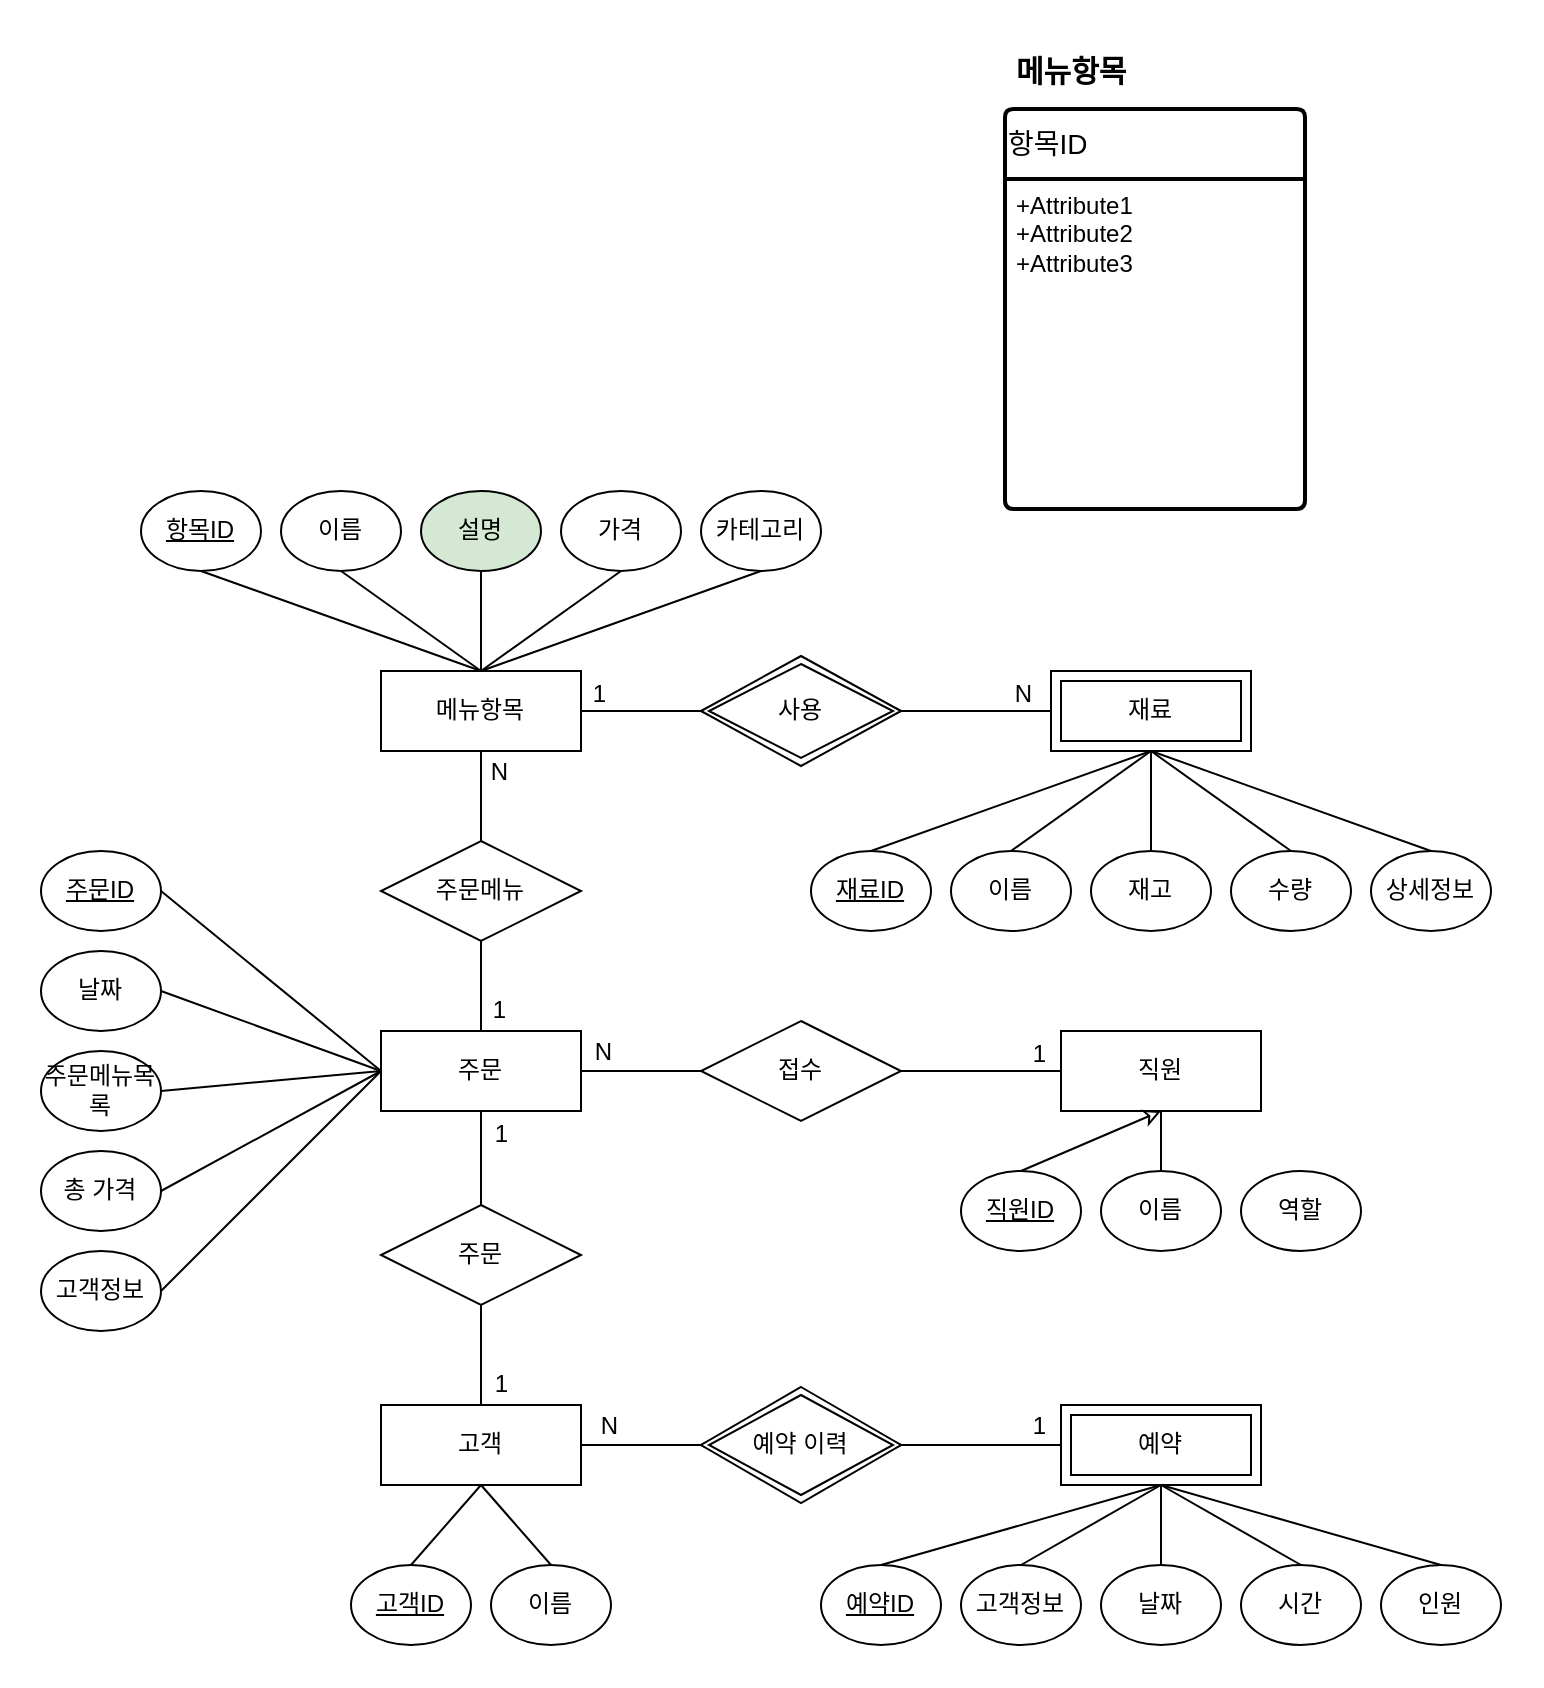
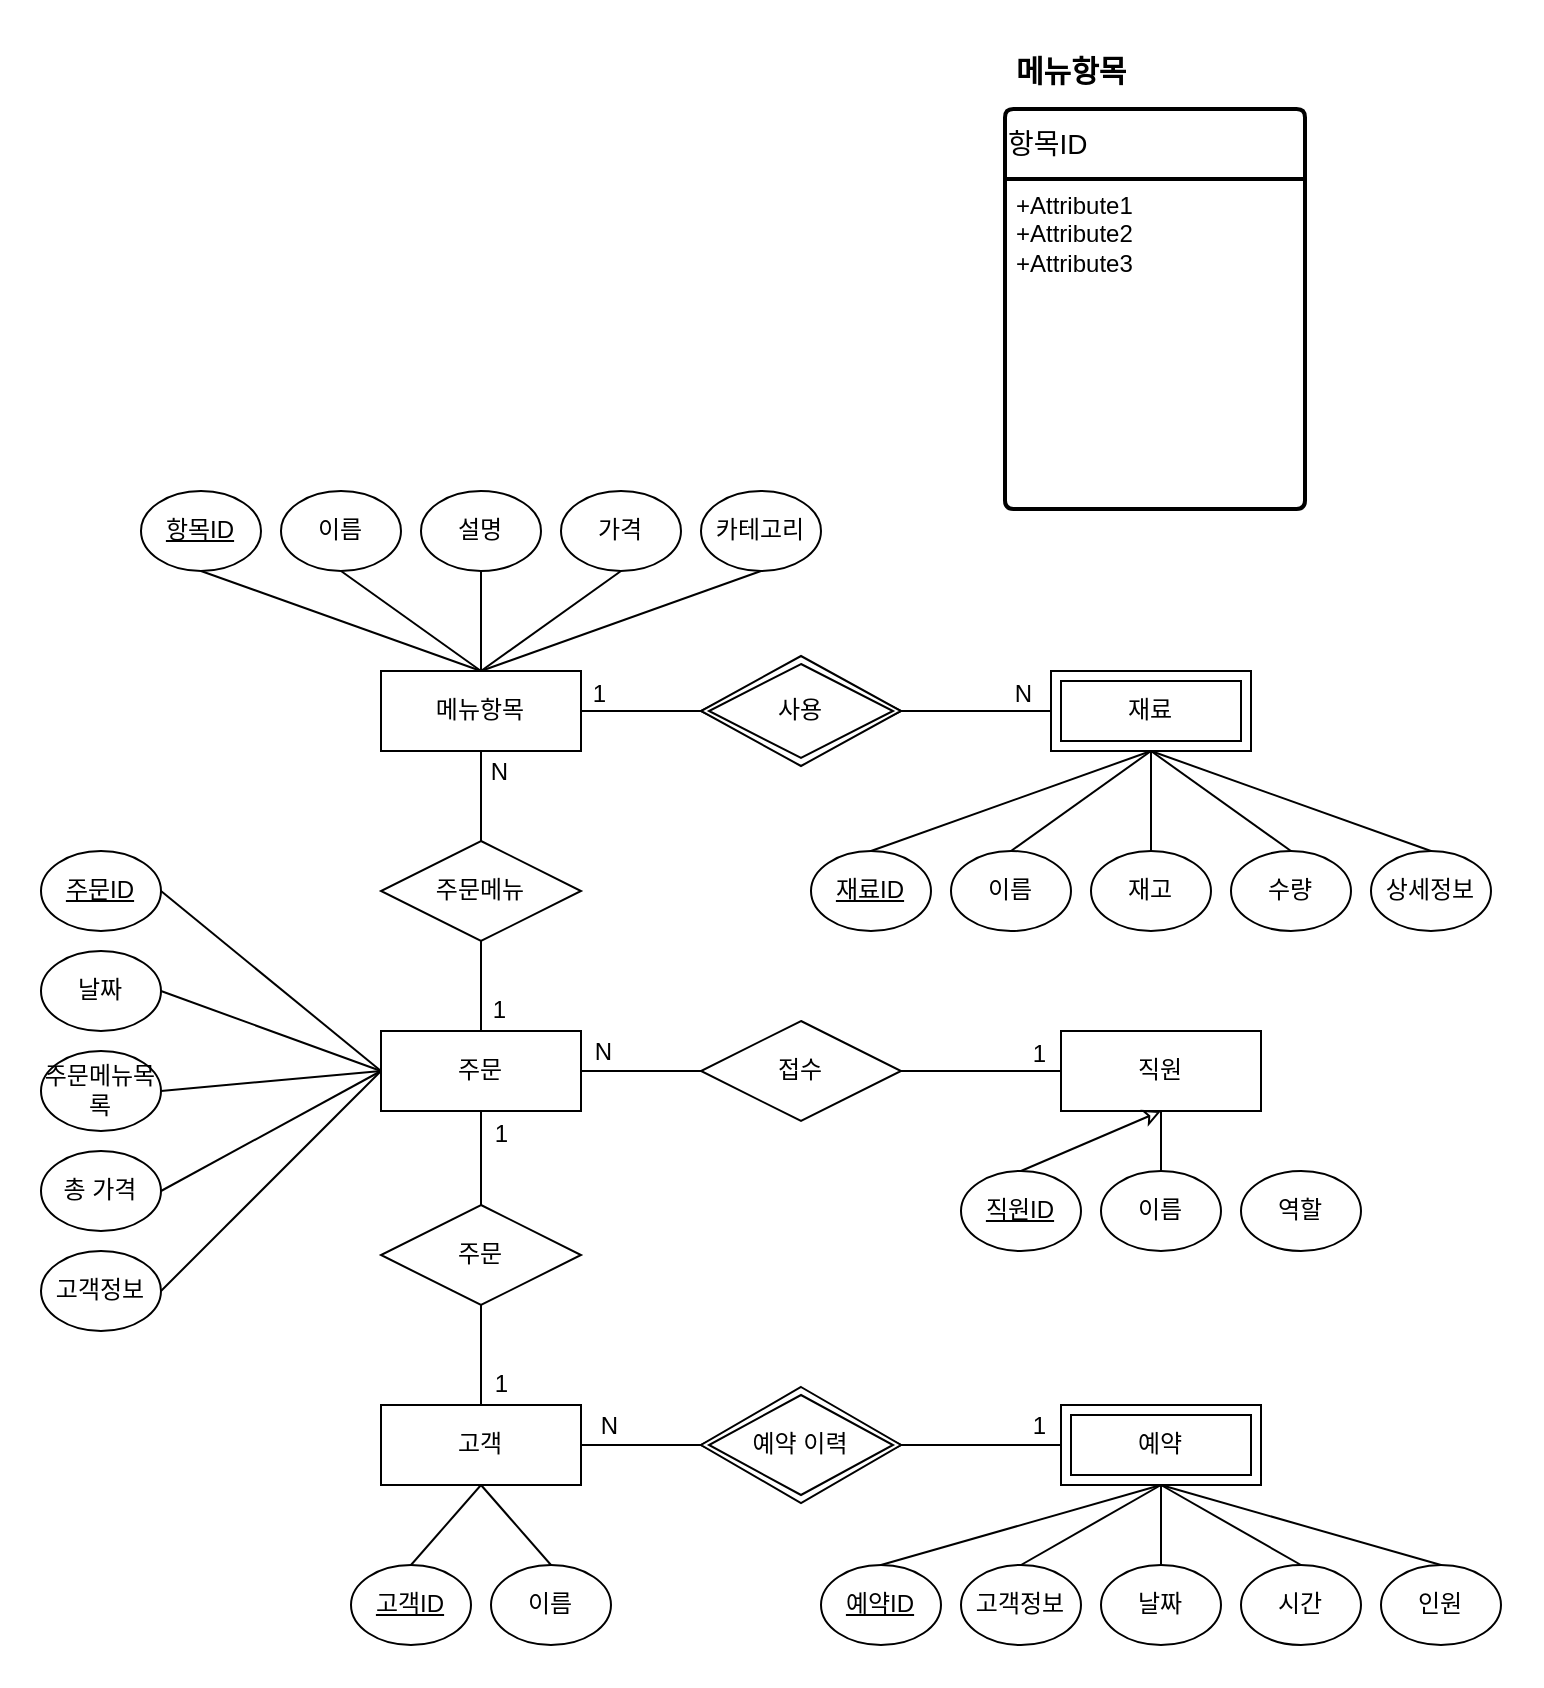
node "설명": fillcolor #d5e8d4 -> #ffffff
